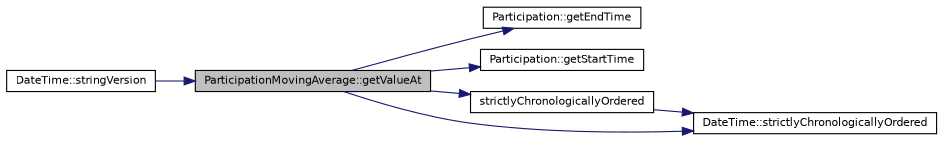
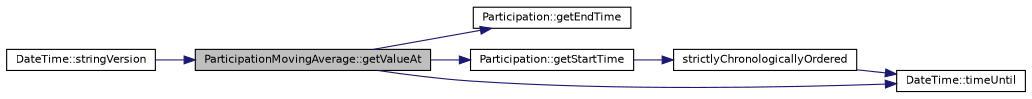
edge "ParticipationMovingAverage::getValueAt" -> "strictlyChronologicallyOrdered": now "Participation::getStartTime" -> "strictlyChronologicallyOrdered"
node "DateTime::strictlyChronologicallyOrdered": label "DateTime::strictlyChronologicallyOrdered" -> "DateTime::timeUntil"
